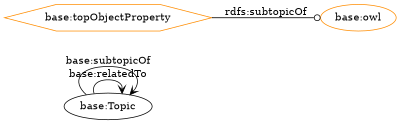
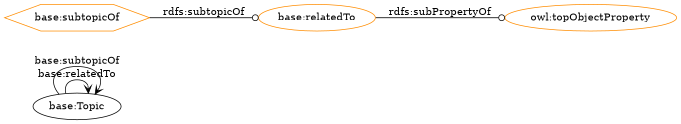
node "base:topObjectProperty": label "base:topObjectProperty" -> "base:subtopicOf"
node "base:owl": label "base:owl" -> "base:relatedTo"
node "owl:topObjectProperty": added
